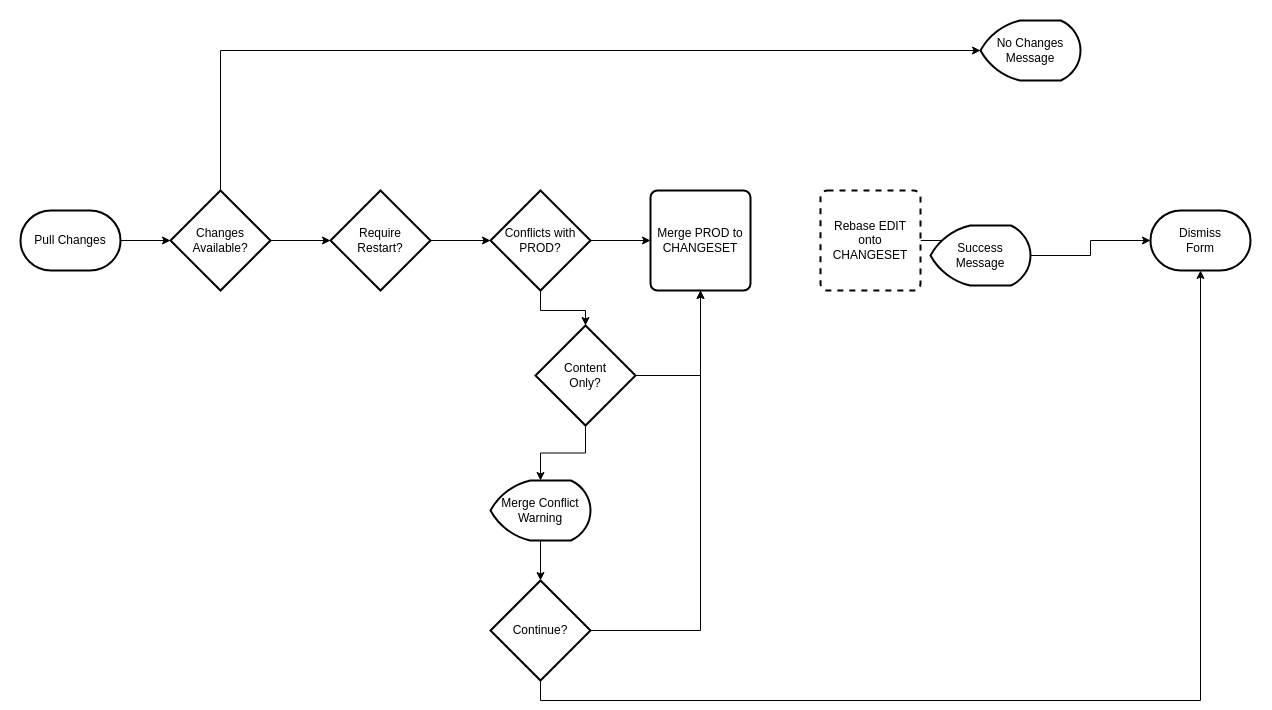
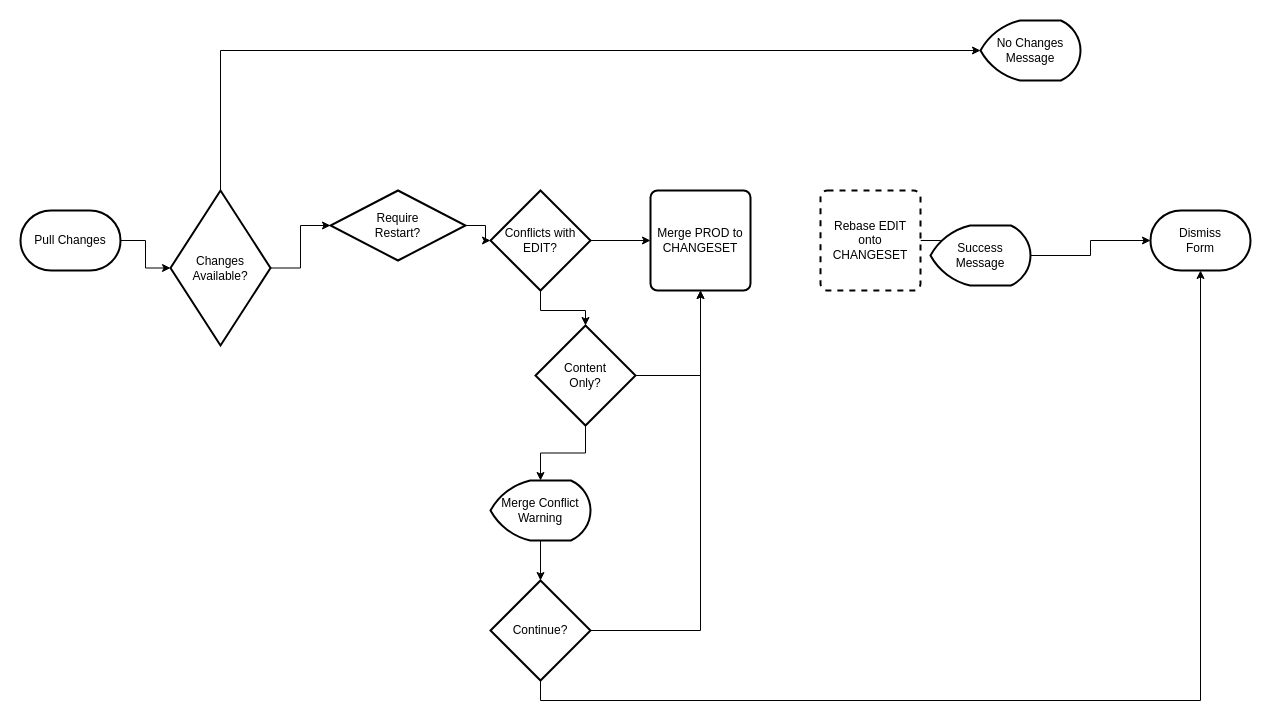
node "Changes Available?": size 100x100 -> 100x155
node "Require Restart?": size 100x100 -> 135x70
node "Conflicts with PROD?": label "Conflicts with PROD?" -> "Conflicts with EDIT?"
